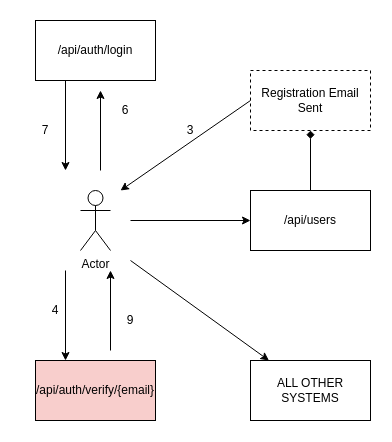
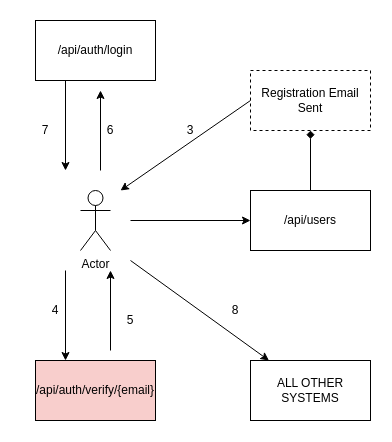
node "6": moved (126, 111) -> (111, 131)
node "8": added
node "9": label "9" -> "5"
